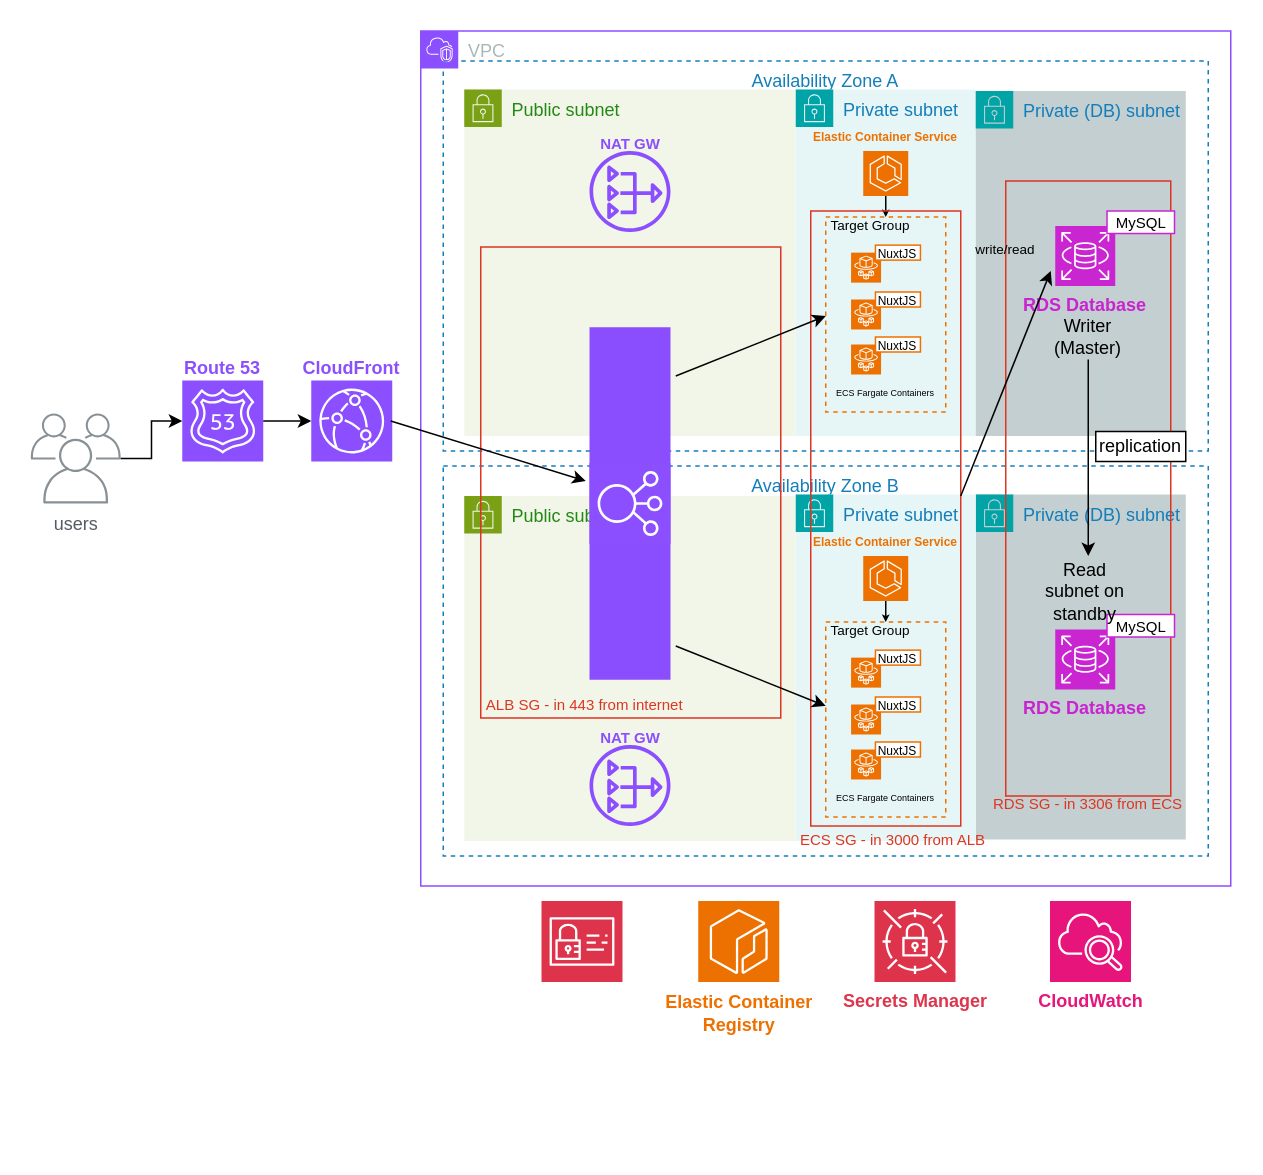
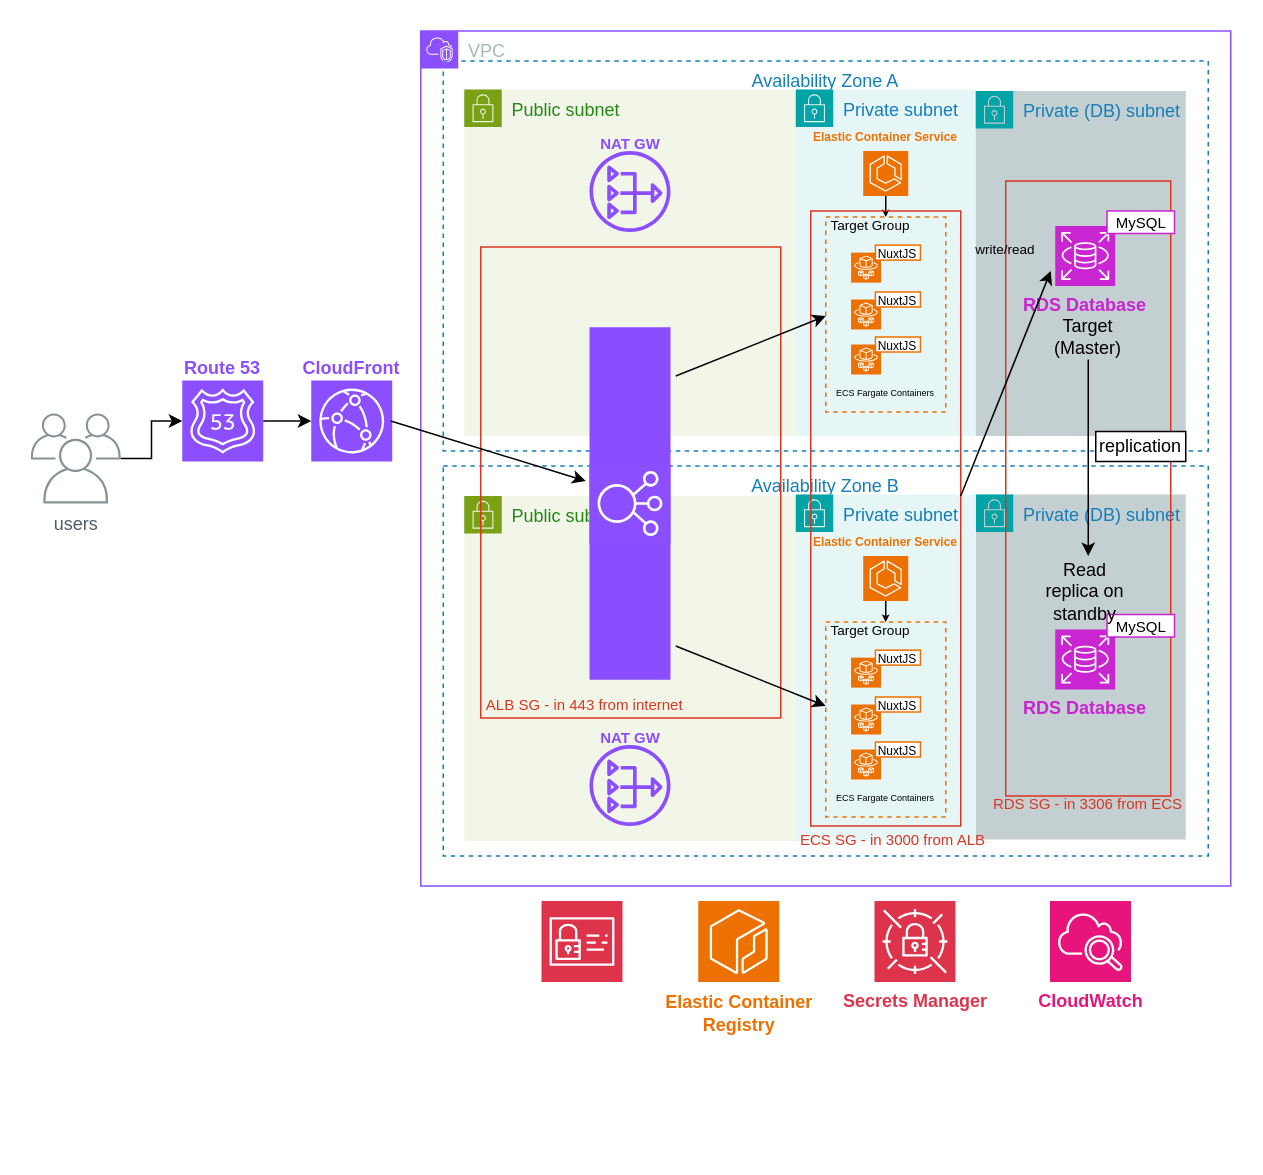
node "Writer (Master)": label "Writer (Master)" -> "Target (Master)"
node "Read subnet on standby": label "Read subnet on standby" -> "Read replica on standby"
